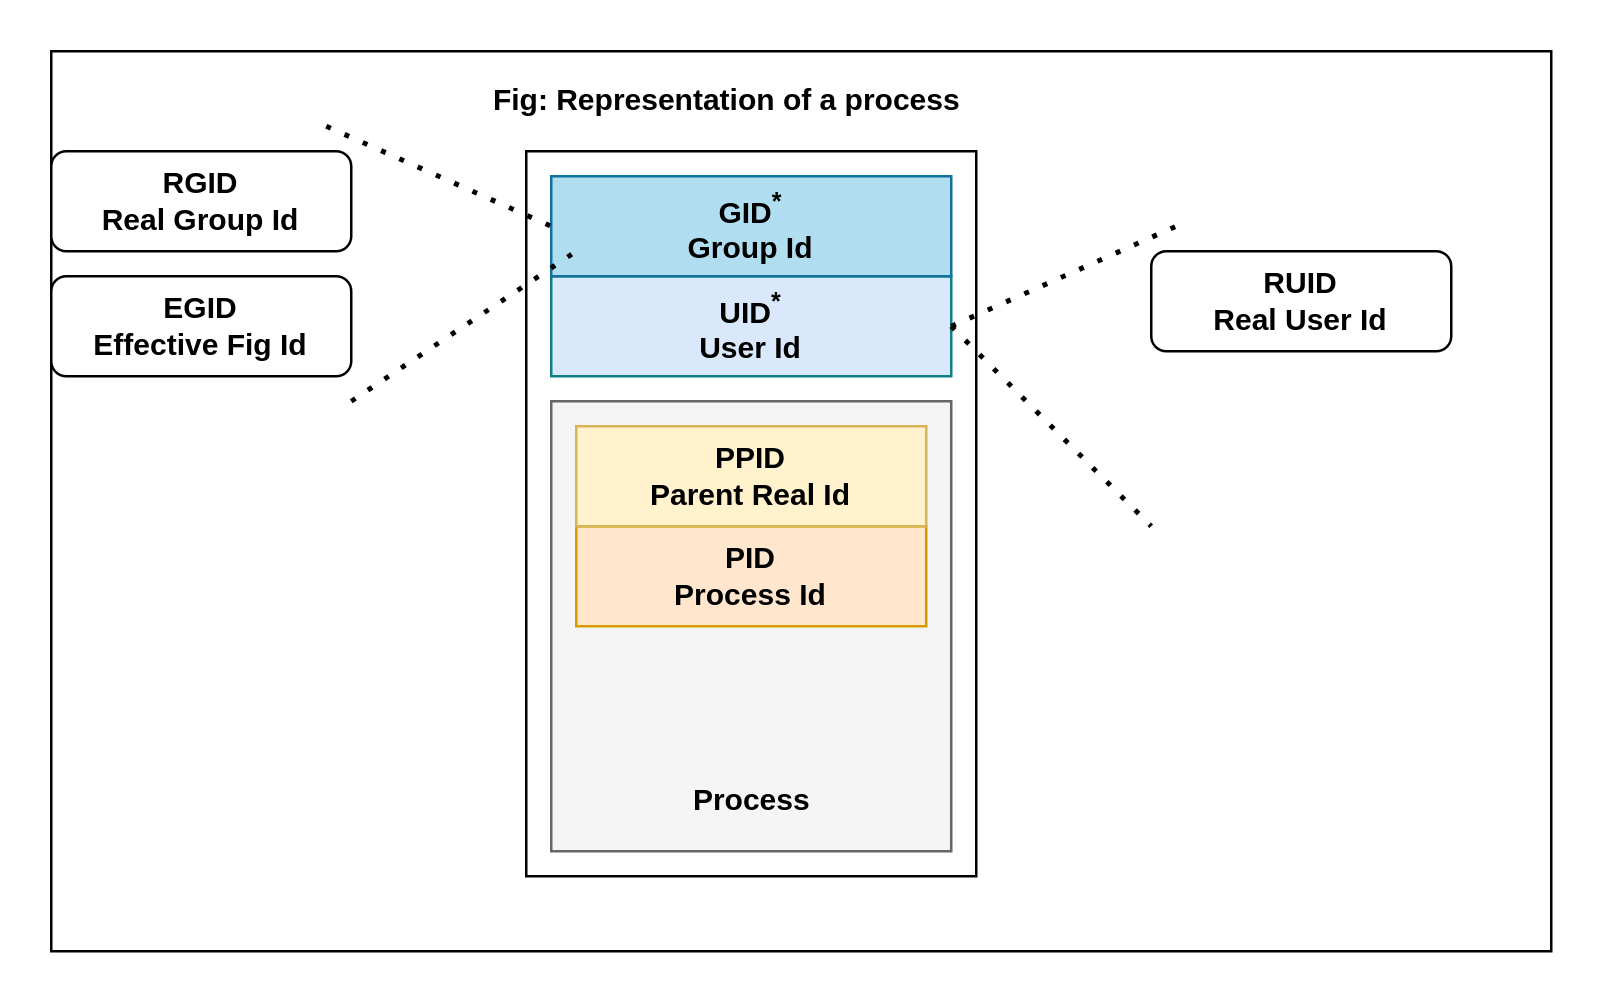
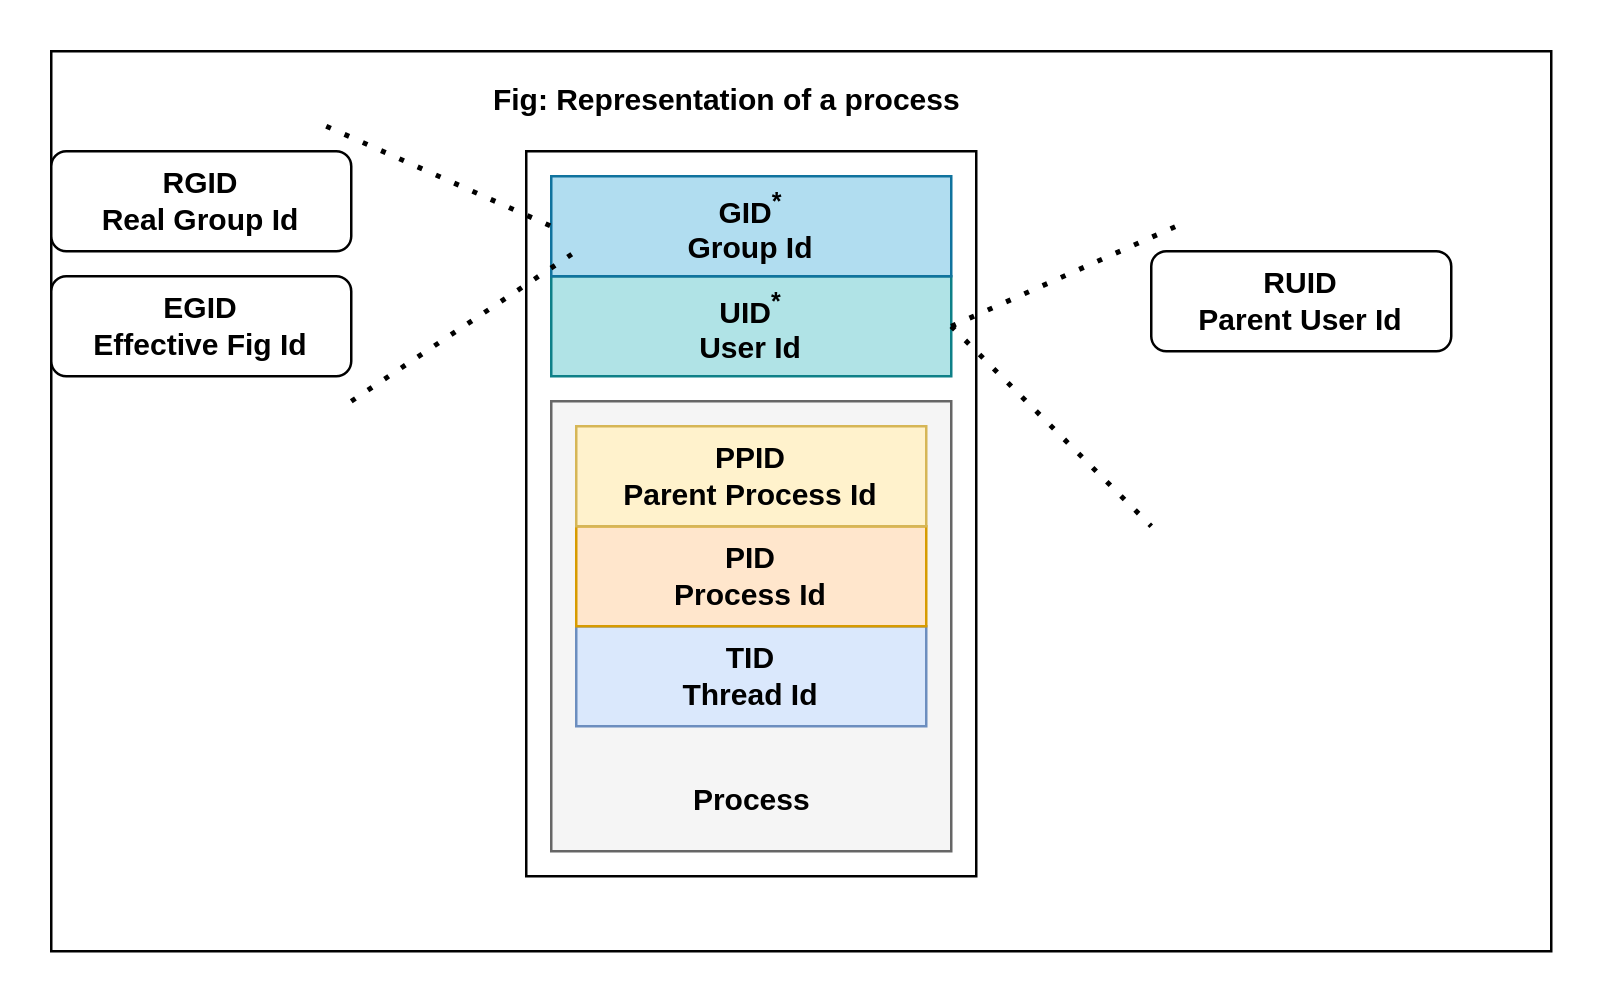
node "RUID Real User Id": label "RUID Real User Id" -> "RUID Parent User Id"
node "UID* User Id": fillcolor #dae8fc -> #b0e3e6
node "PPID Parent Real Id": label "PPID Parent Real Id" -> "PPID Parent Process Id"
node "TID Thread Id": added
